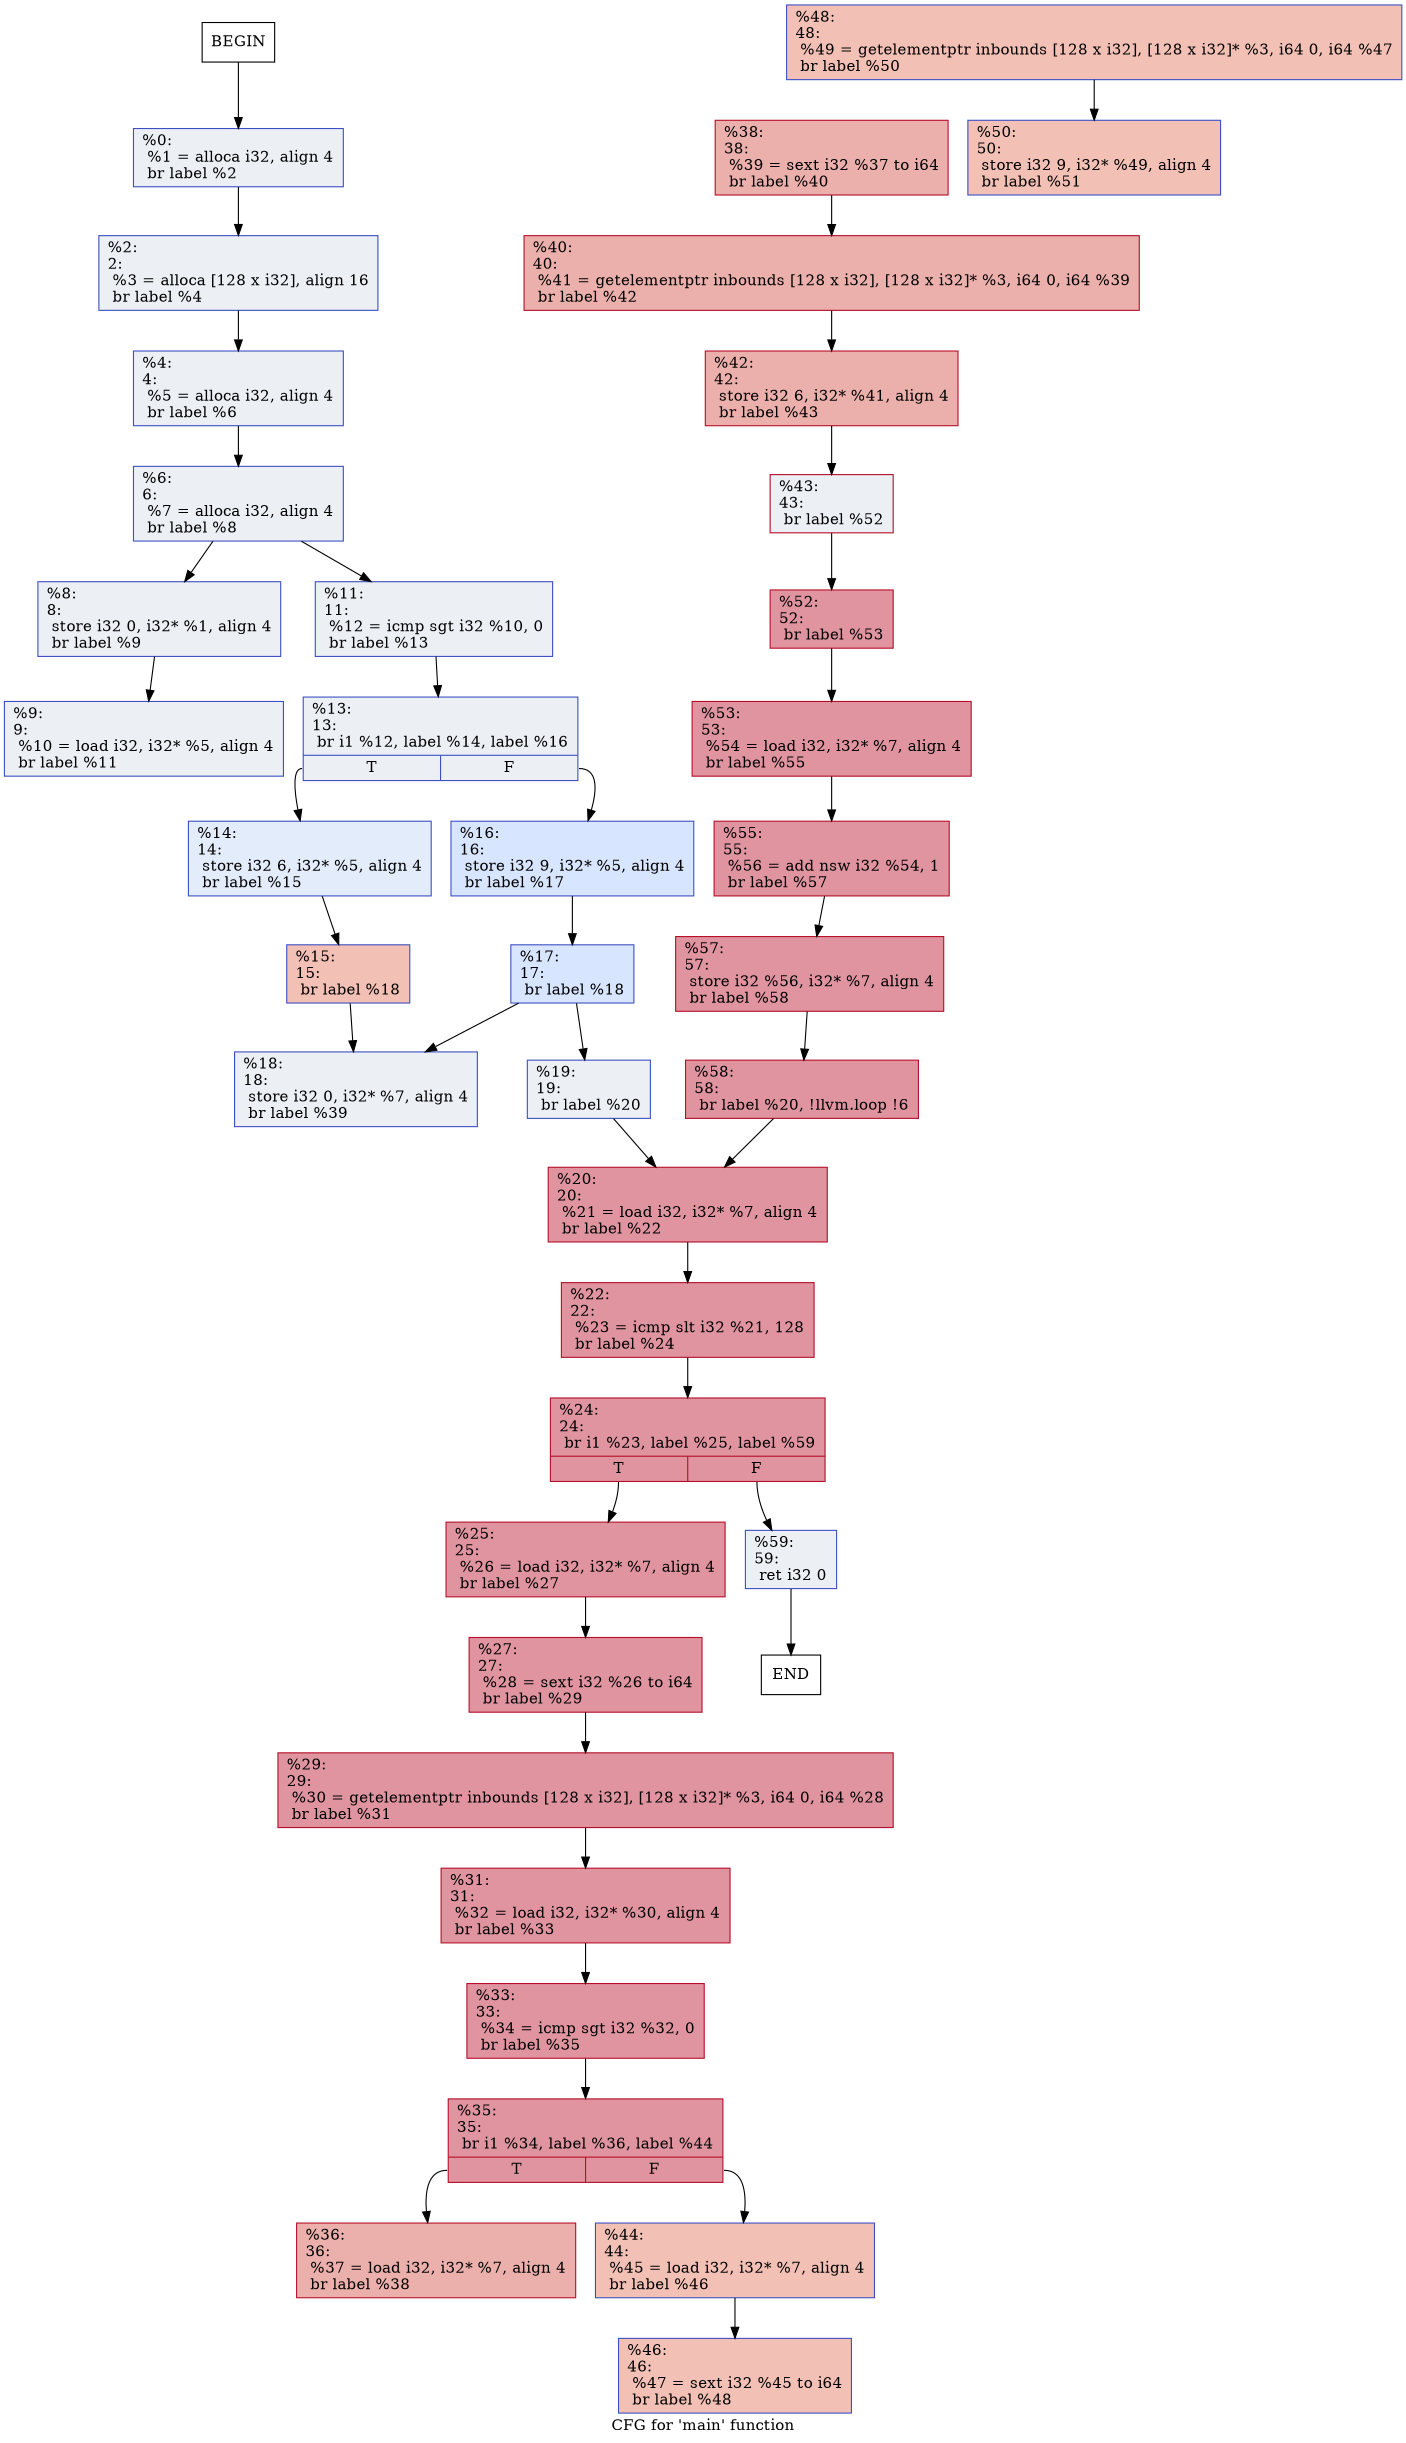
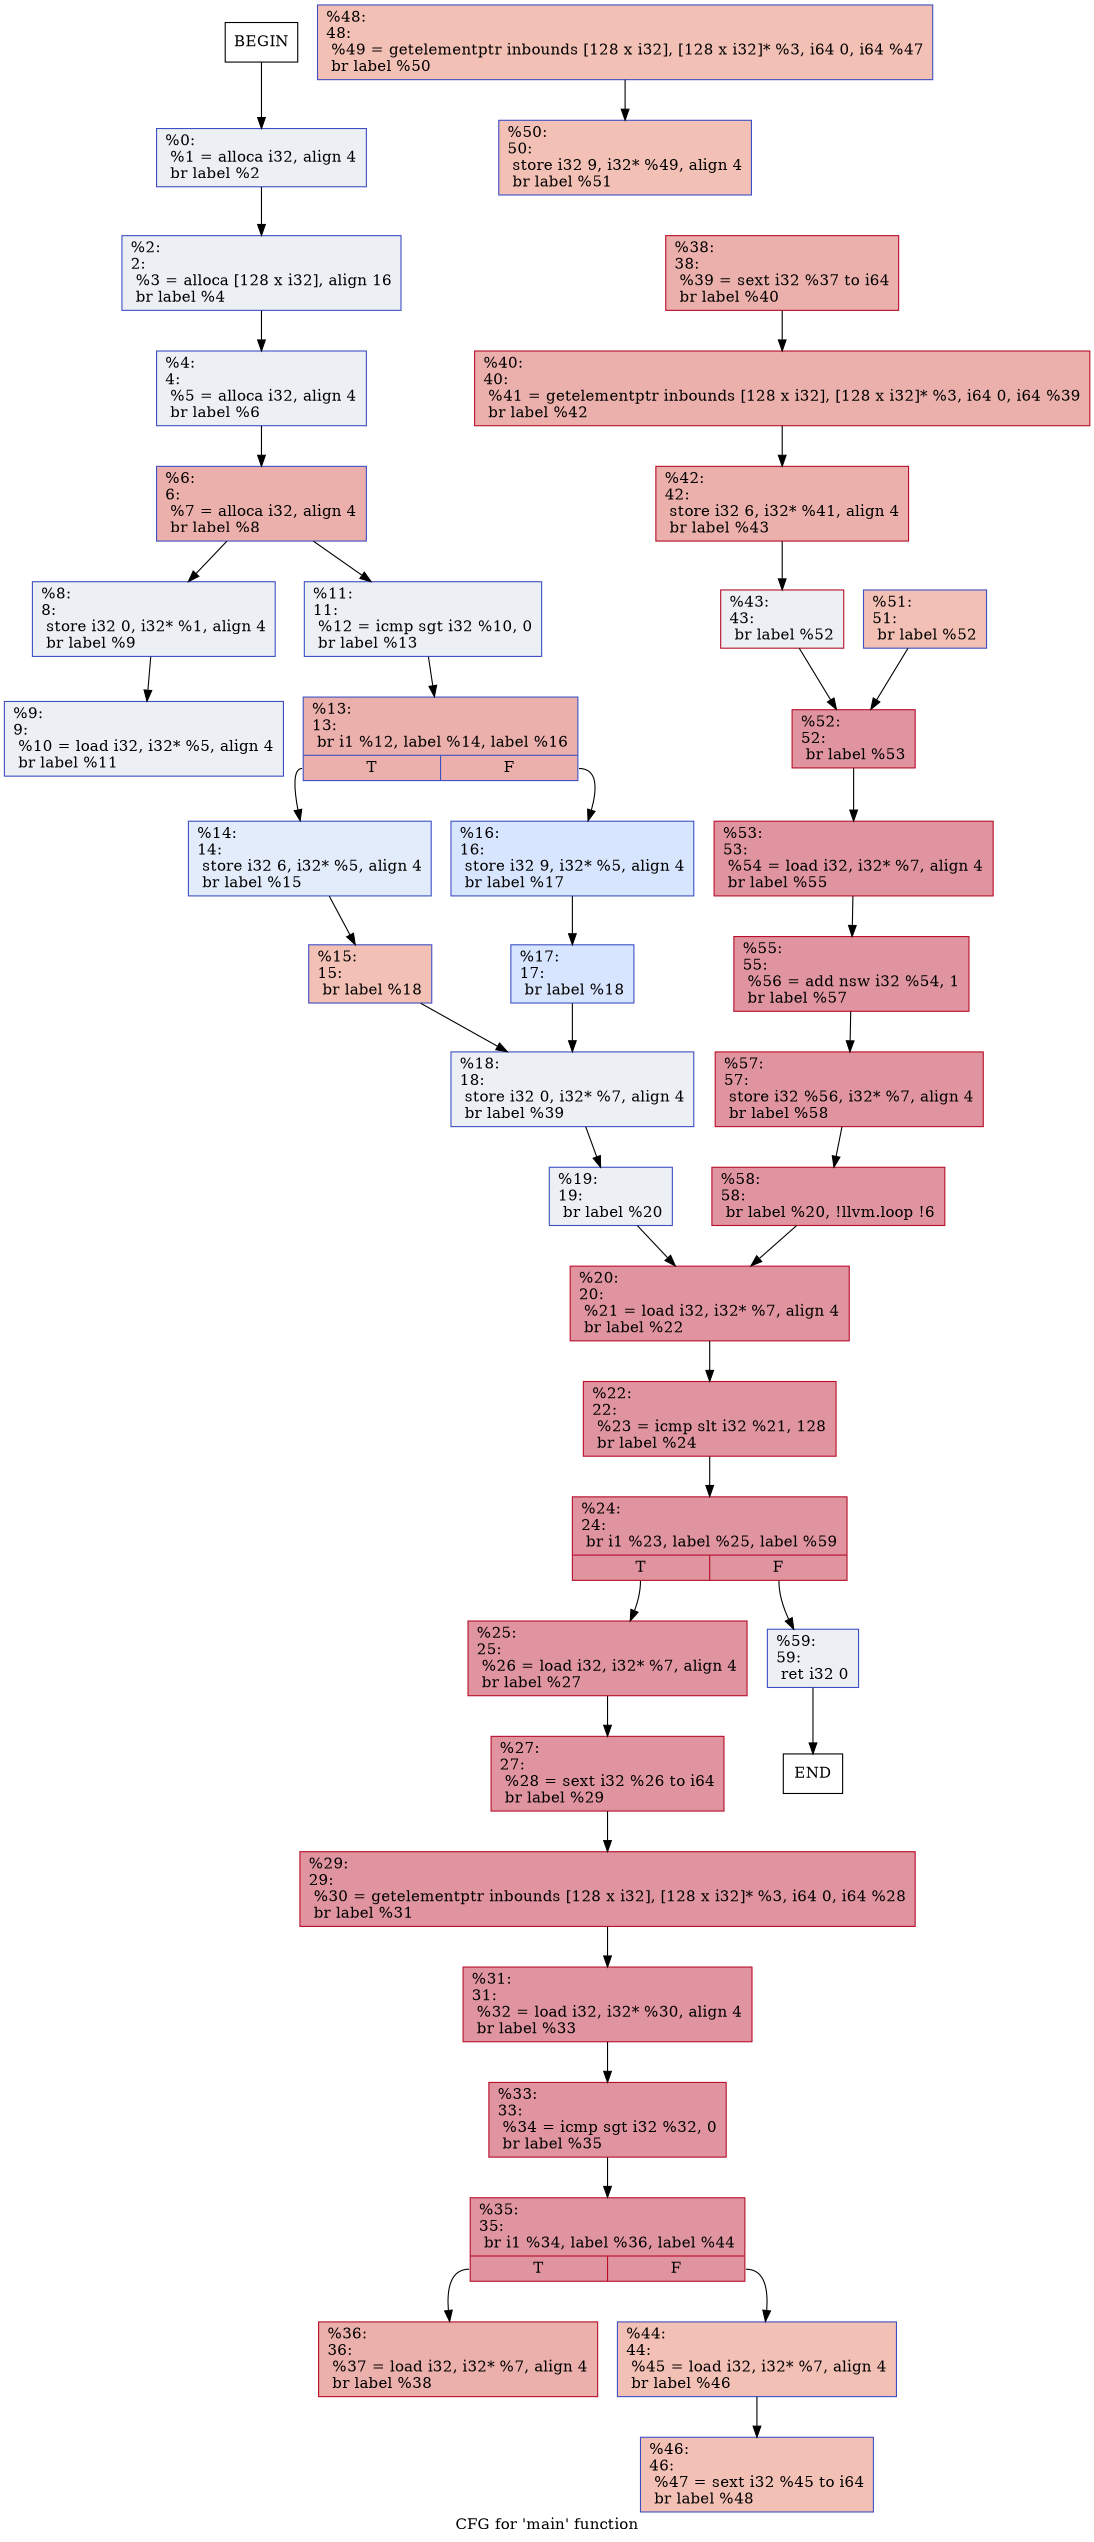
node "%6:": fillcolor #d4dbe670 -> #d24b4070
node "%51:": added
node "%13:": fillcolor #d4dbe670 -> #d24b4070
edge "%17:" -> "%19:": now "%18:" -> "%19:"
